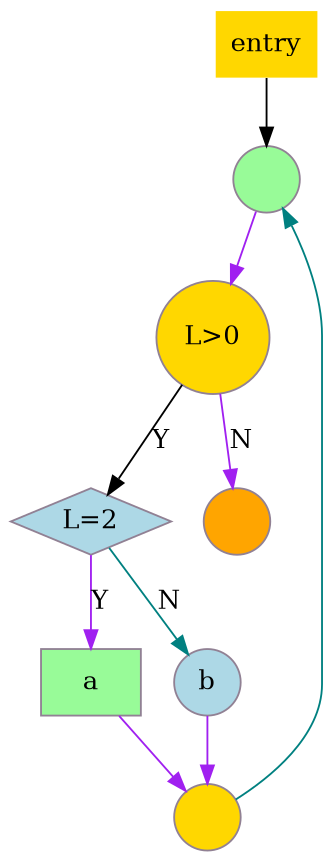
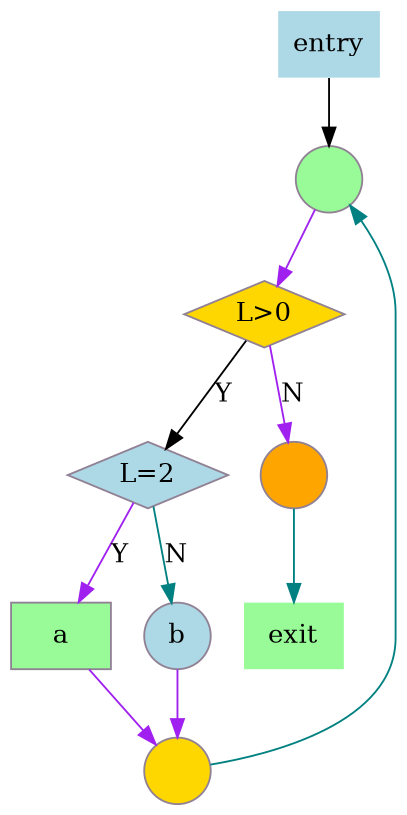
node "entry": fillcolor gold -> lightblue
node "L>0": shape circle -> diamond
node "exit": added
